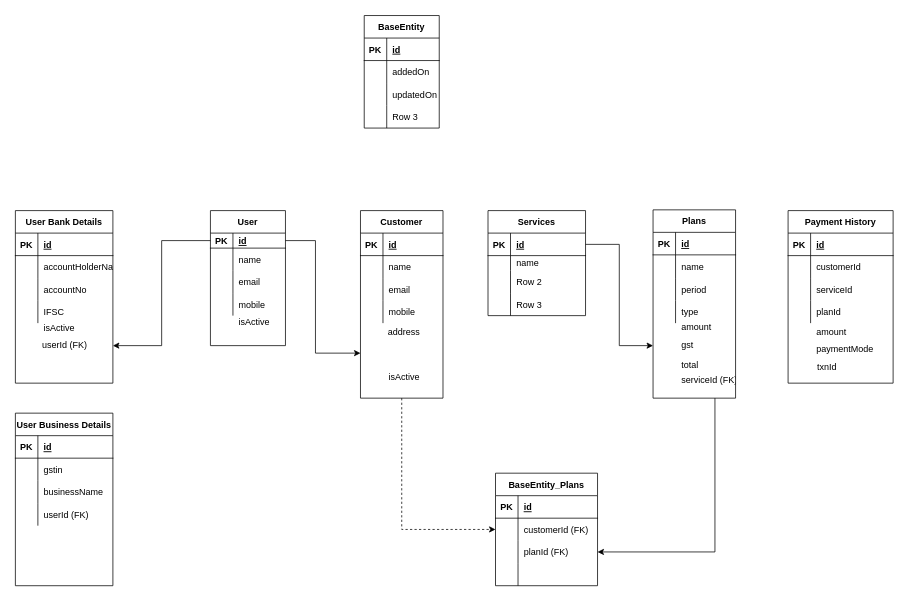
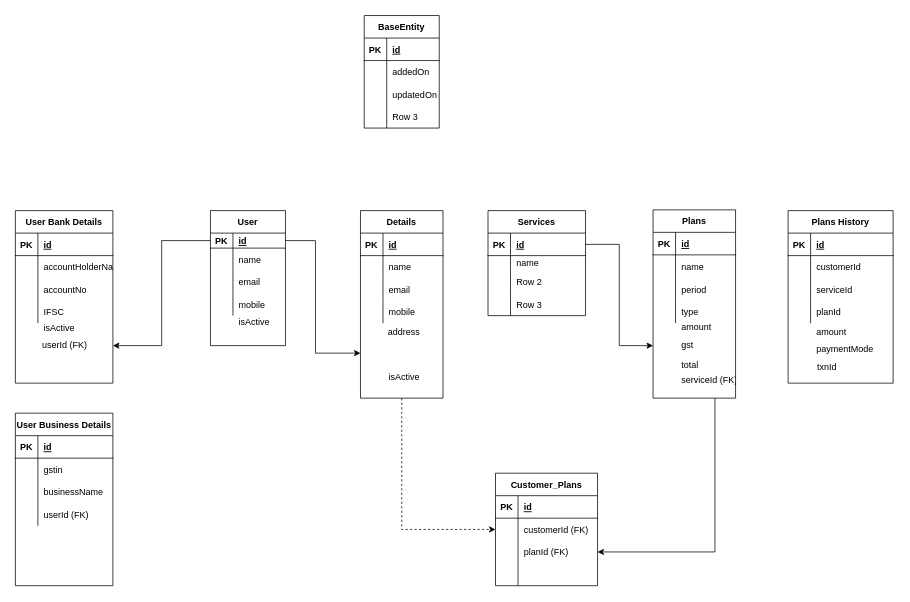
node "Customer": label "Customer" -> "Details"
node "Payment History": label "Payment History" -> "Plans History"
node "BaseEntity_Plans": label "BaseEntity_Plans" -> "Customer_Plans"
